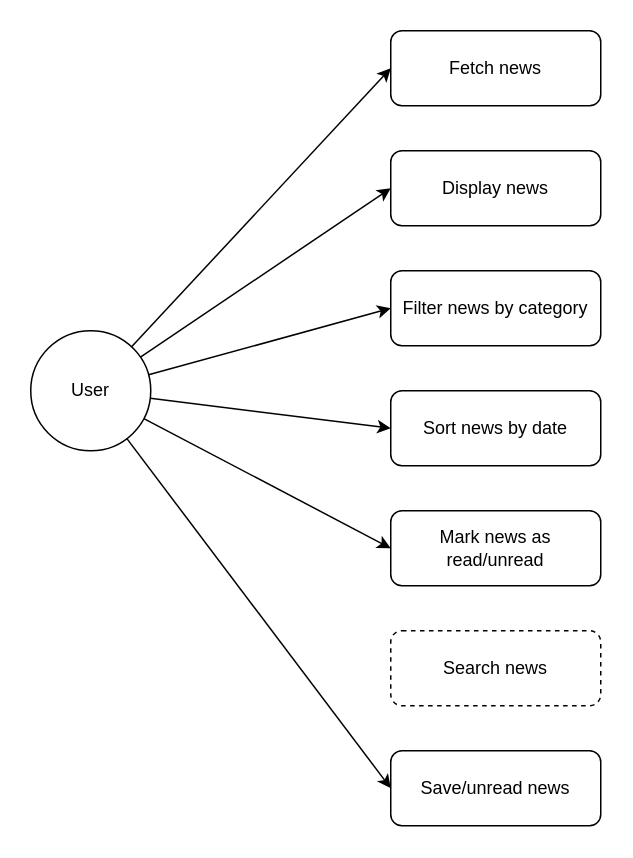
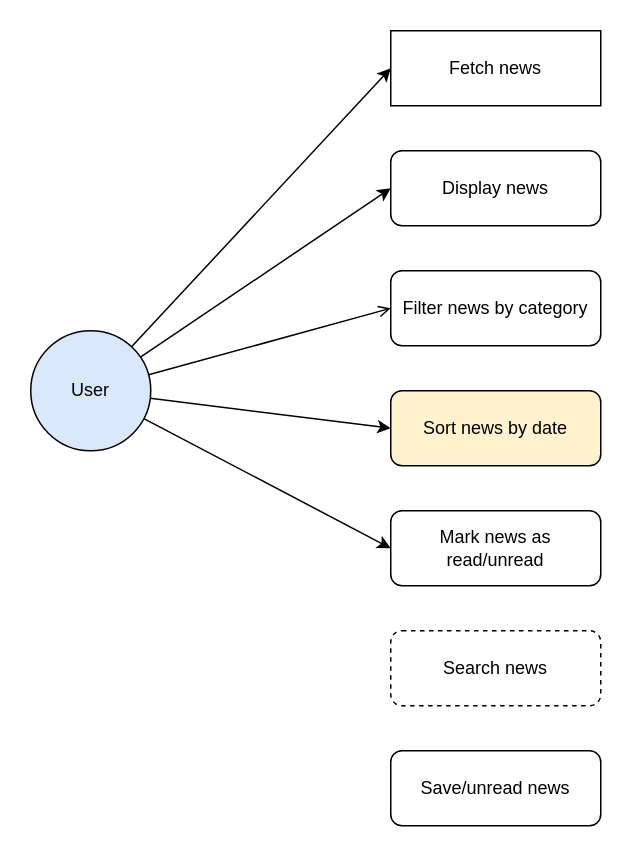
node "Fetch news": shape rounded rectangle -> rectangle
edge "User" -> "Filter news by category": arrowhead classic -> open
node "User": fillcolor #ffffff -> #dae8fc
node "Sort news by date": fillcolor #ffffff -> #fff2cc
edge "User" -> "Save/unread news": removed
